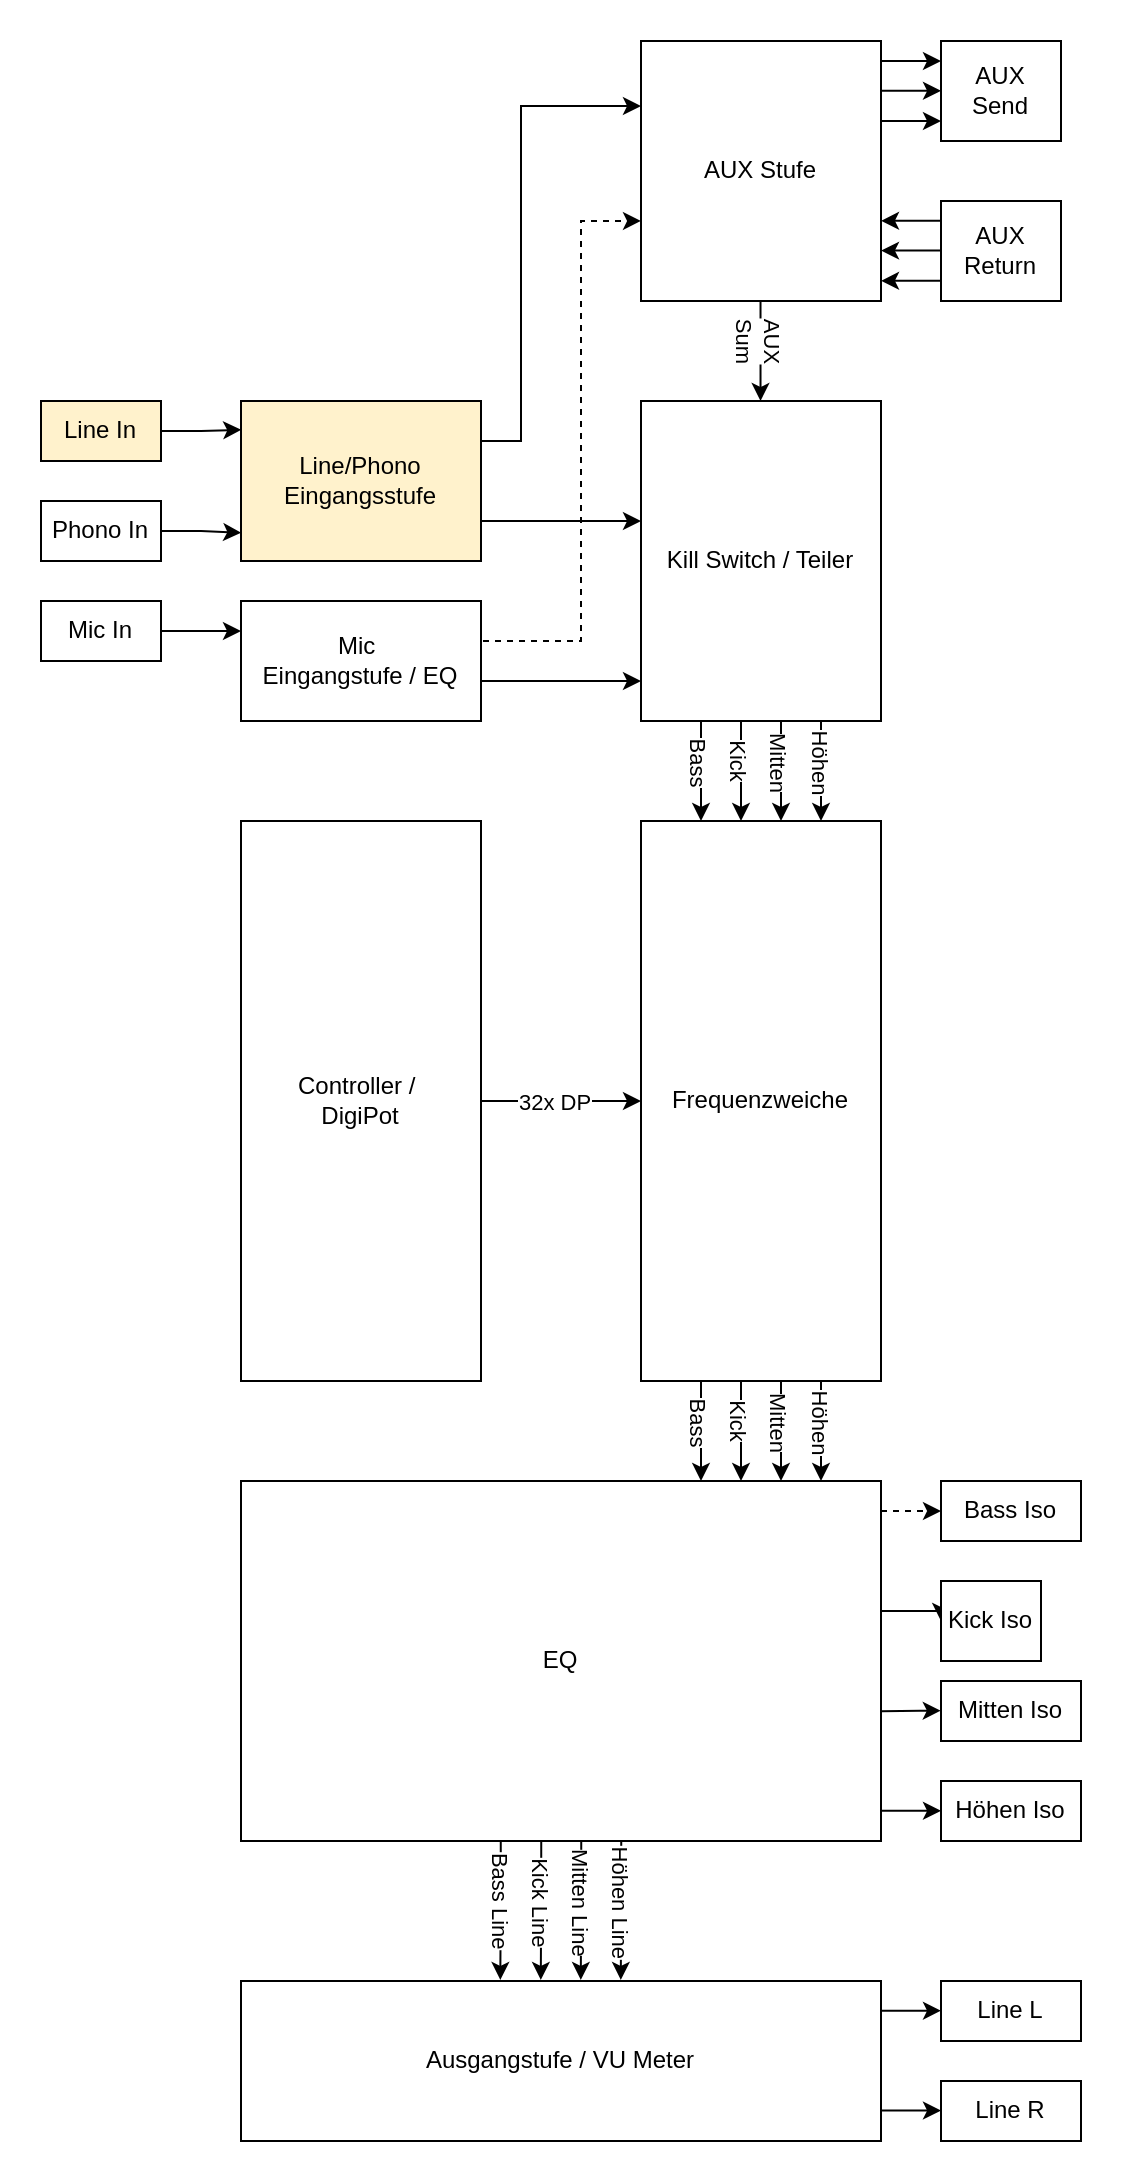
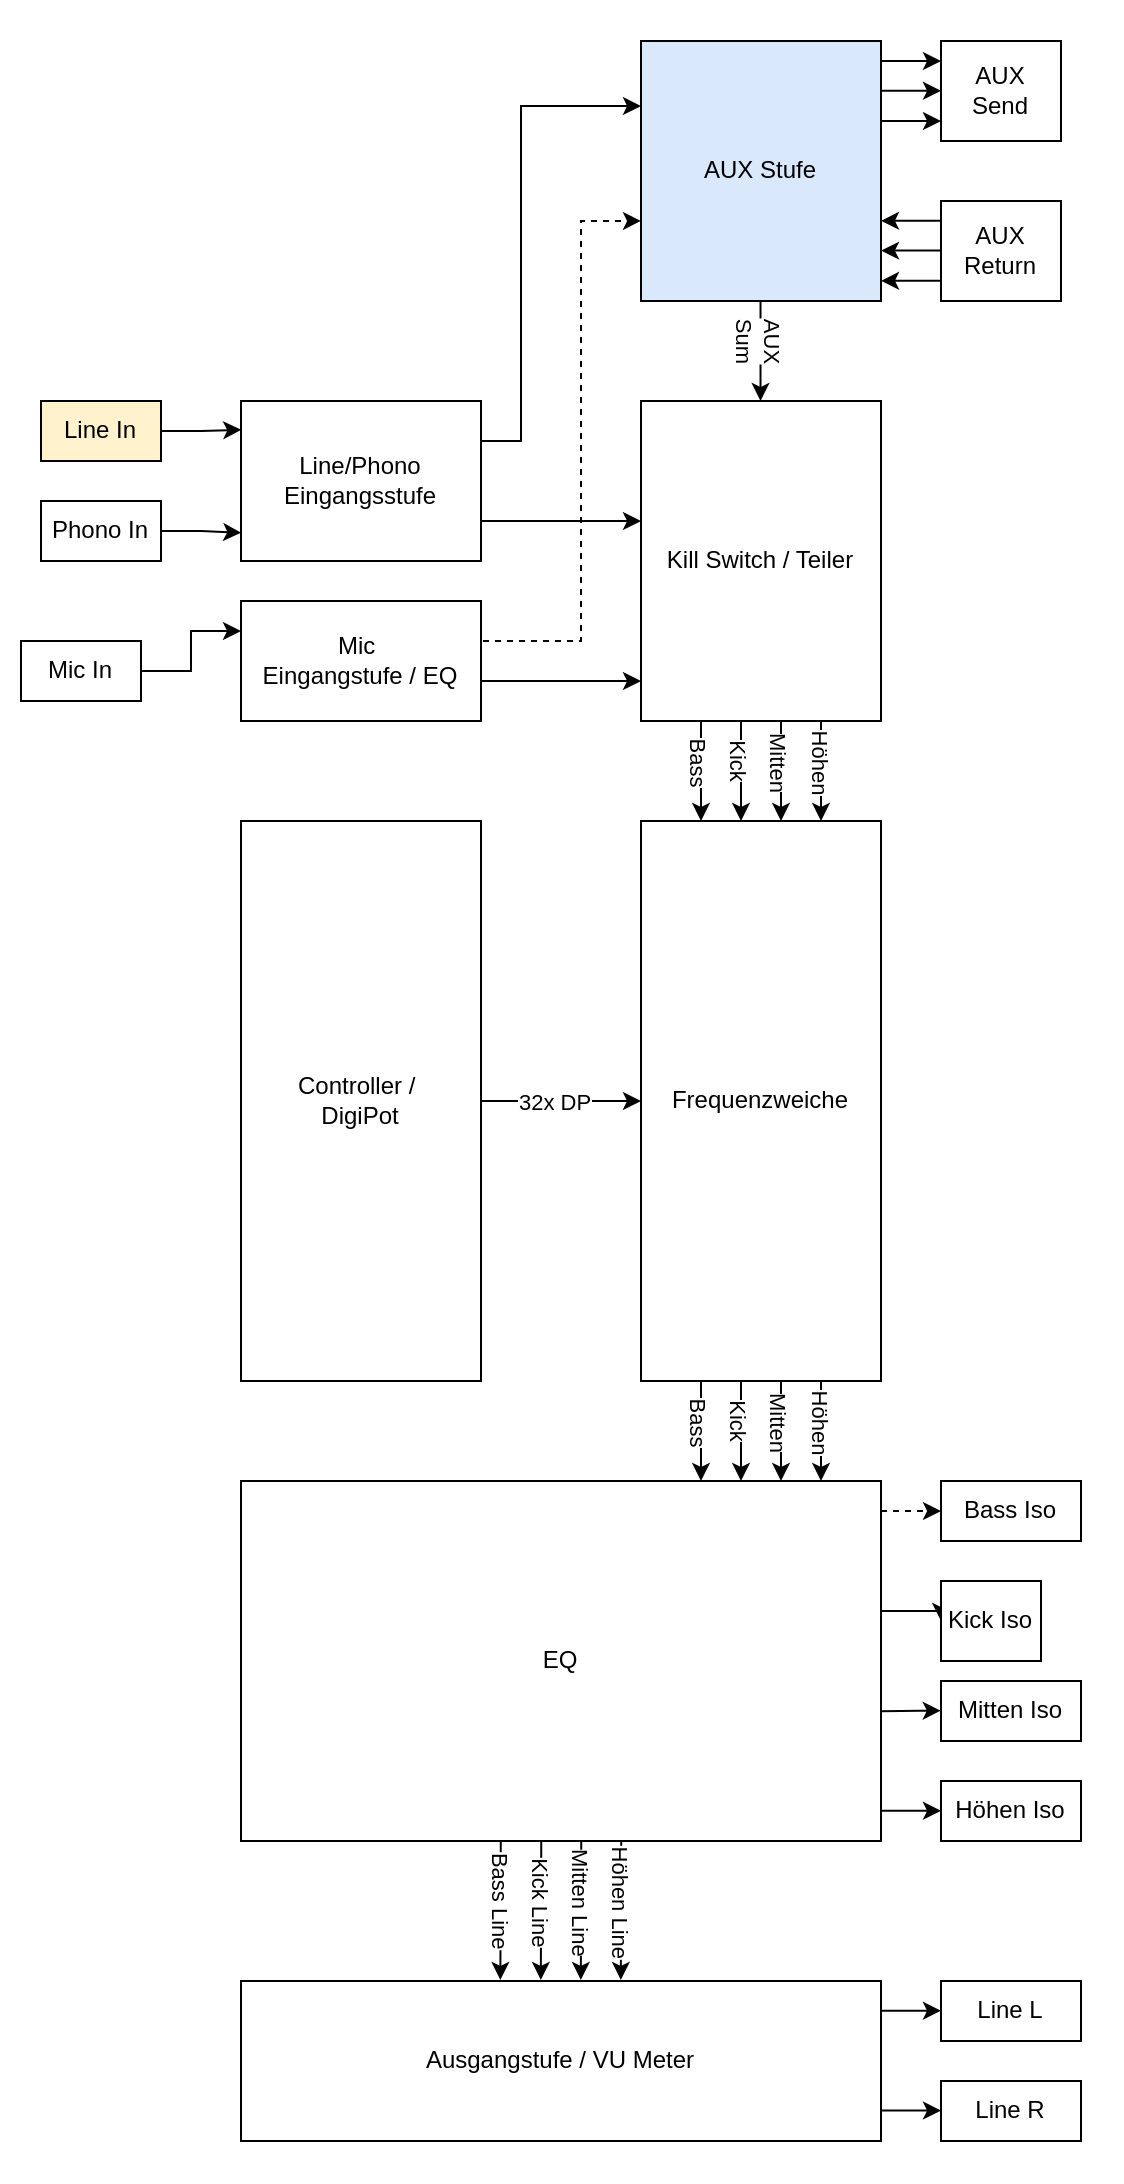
node "AUX Stufe": fillcolor #ffffff -> #dae8fc
node "Line/Phono Eingangsstufe": fillcolor #fff2cc -> #ffffff
node "Mic In": moved (101, 631) -> (81, 671)
